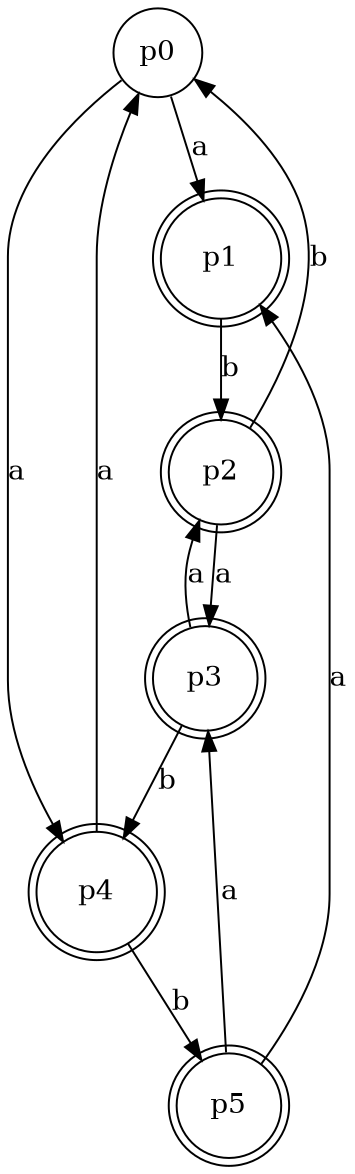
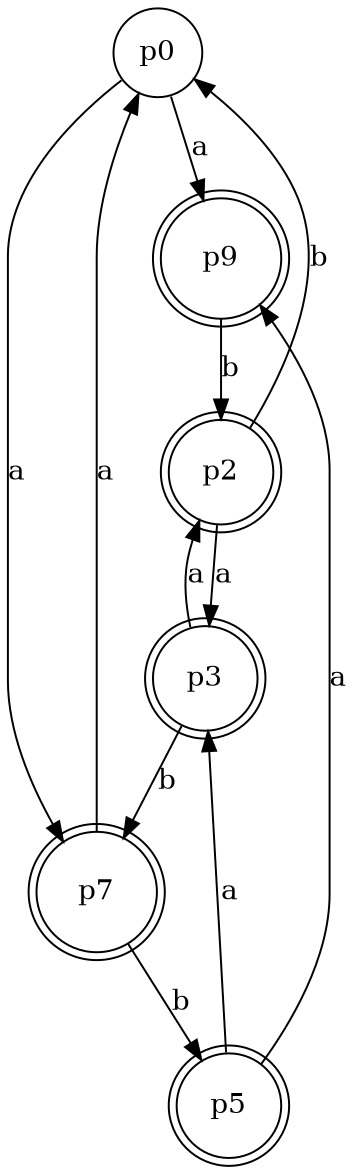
node "p1": label "p1" -> "p9"
node "p4": label "p4" -> "p7"
